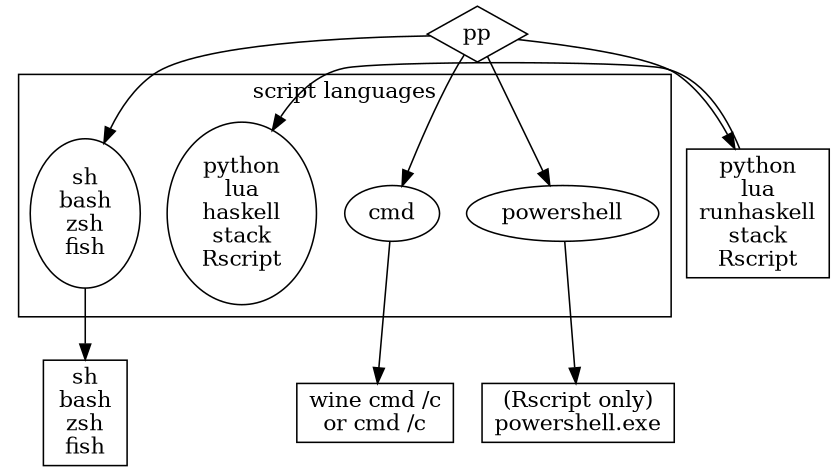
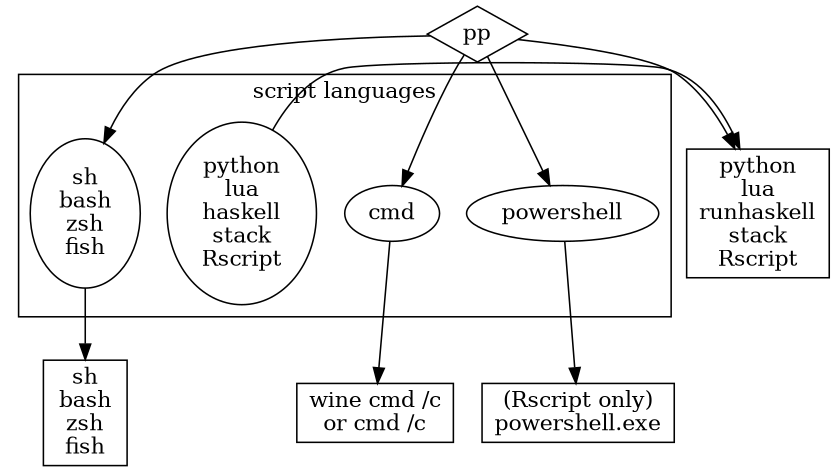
edge "python lua runhaskell stack Rscript" -> "python lua haskell stack Rscript": reversed
